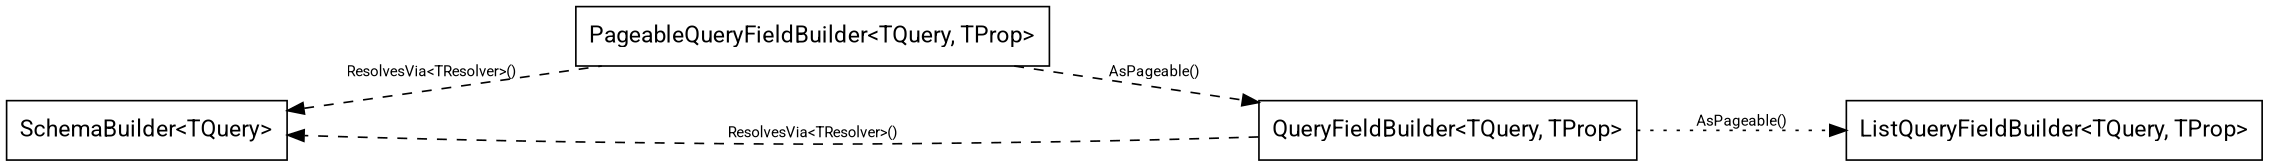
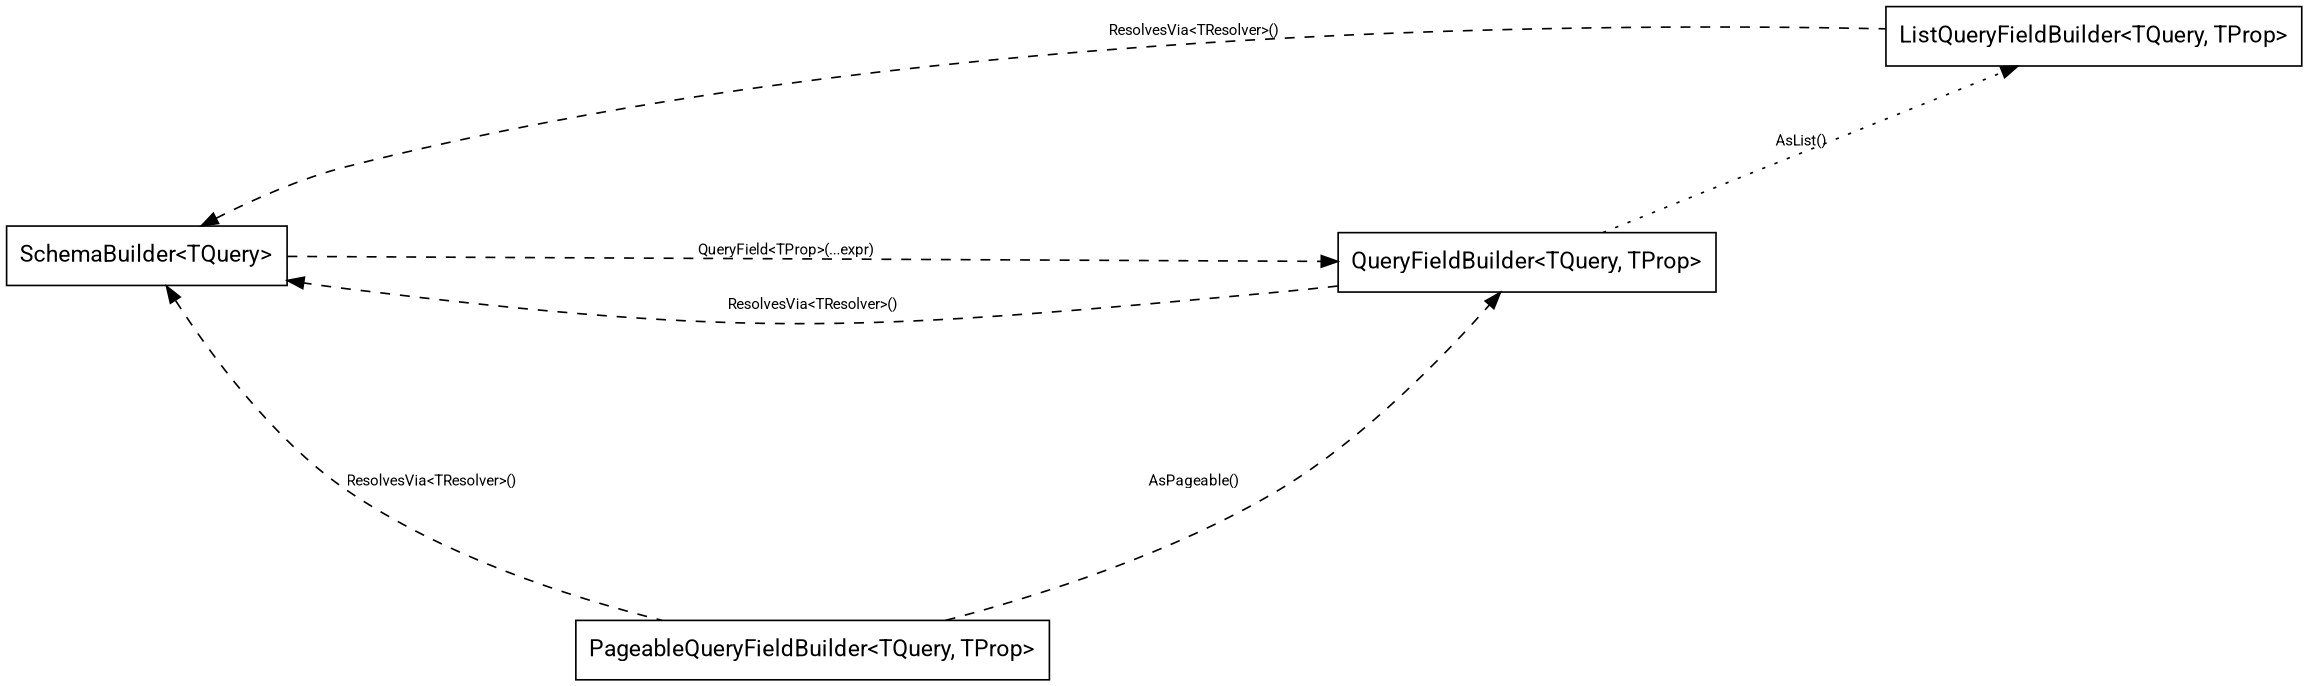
edge "ListQueryFieldBuilder<TQuery, TProp>" -> "SchemaBuilder<TQuery>": added, label "ResolvesVia<TResolver>()"
edge "QueryFieldBuilder<TQuery, TProp>" -> "ListQueryFieldBuilder<TQuery, TProp>": label "AsPageable()" -> "AsList()"
edge "SchemaBuilder<TQuery>" -> "QueryFieldBuilder<TQuery, TProp>": added, label "QueryField<TProp>(...expr)"
